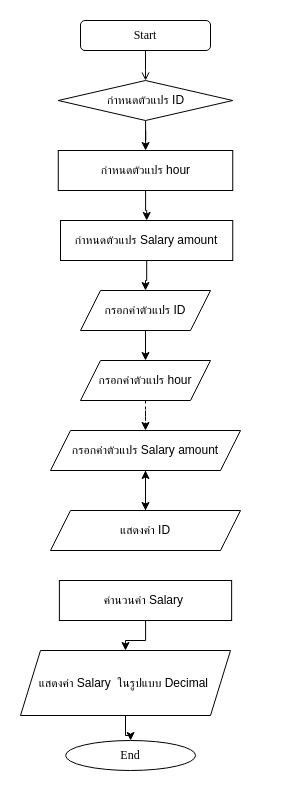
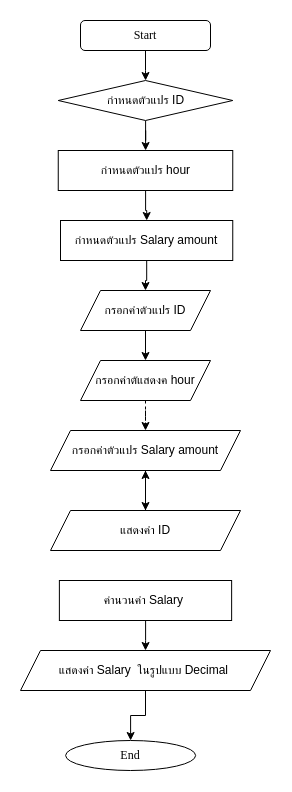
edge "Start" -> "กำหนดตัวแปร ID": arrowhead open -> classic
node "กรอกค่าตัวแปร hour": label "กรอกค่าตัวแปร hour" -> "กรอกค่าตัแสดงค hour"
node "แสดงค่า Salary ในรูปแบบ Decimal": size 210x65 -> 250x40
